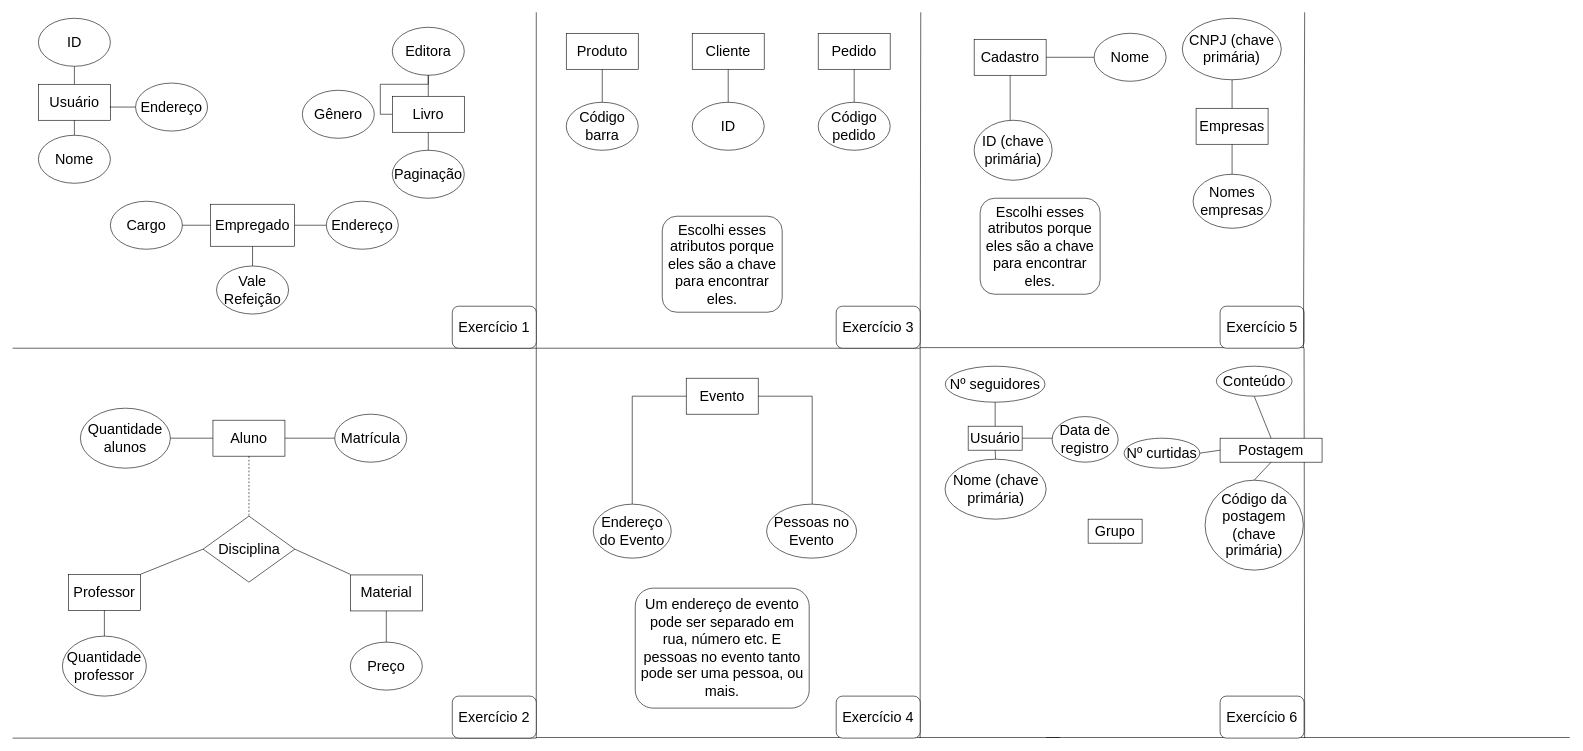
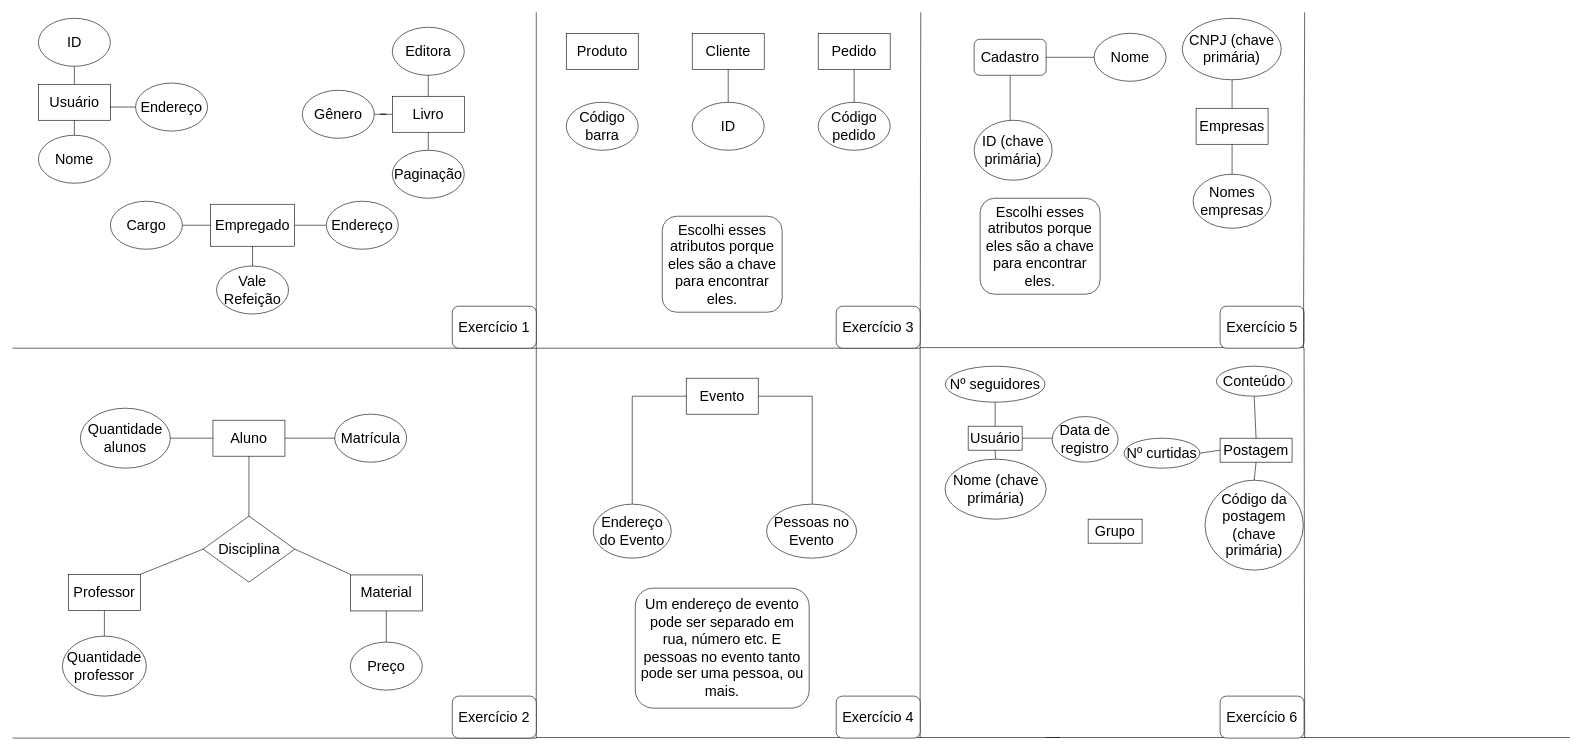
node "Cadastro": shape rectangle -> rounded rectangle
edge "Editora" -- "Livro": now "Gênero" -- "Livro"
edge "Produto" -- "Código barra": removed
node "Postagem": size 102x24 -> 72x24
edge "Aluno" -- "Disciplina": style dashed -> solid
